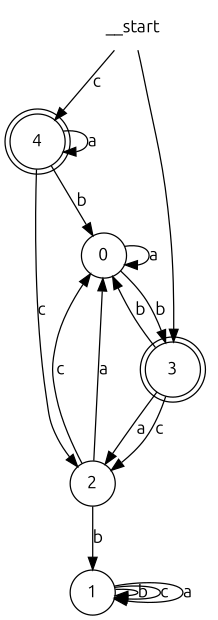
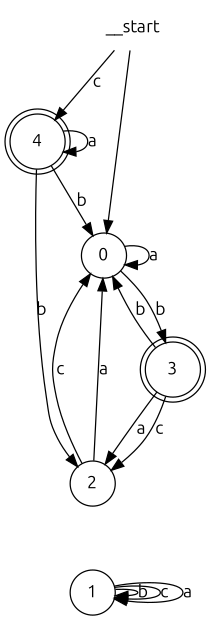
edge "__start" -> "3": now "__start" -> "0"
edge "4" -> "2": label "c" -> "b"
edge "2" -> "1": removed, label "b"
